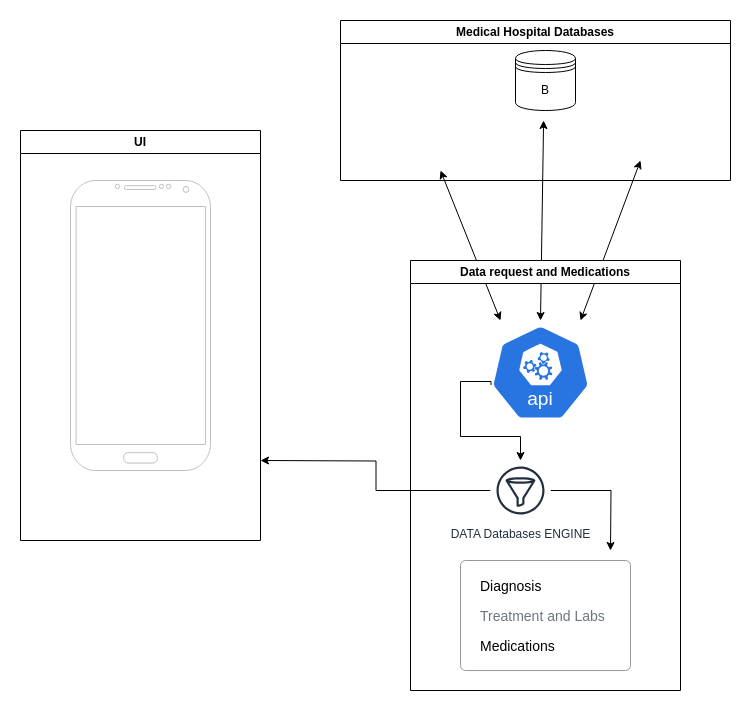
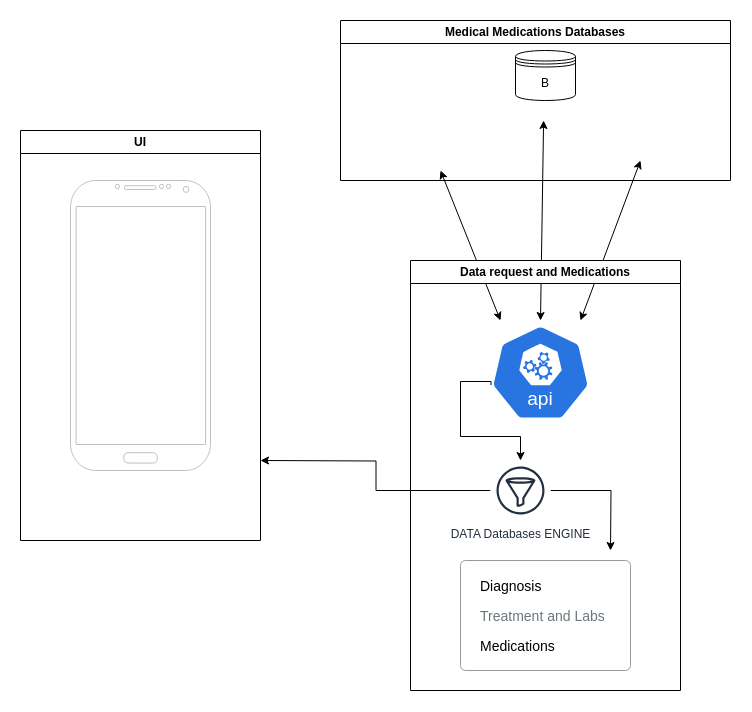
node "Medical Hospital Databases": label "Medical Hospital Databases" -> "Medical Medications Databases"
node "B": size 60x60 -> 60x50
